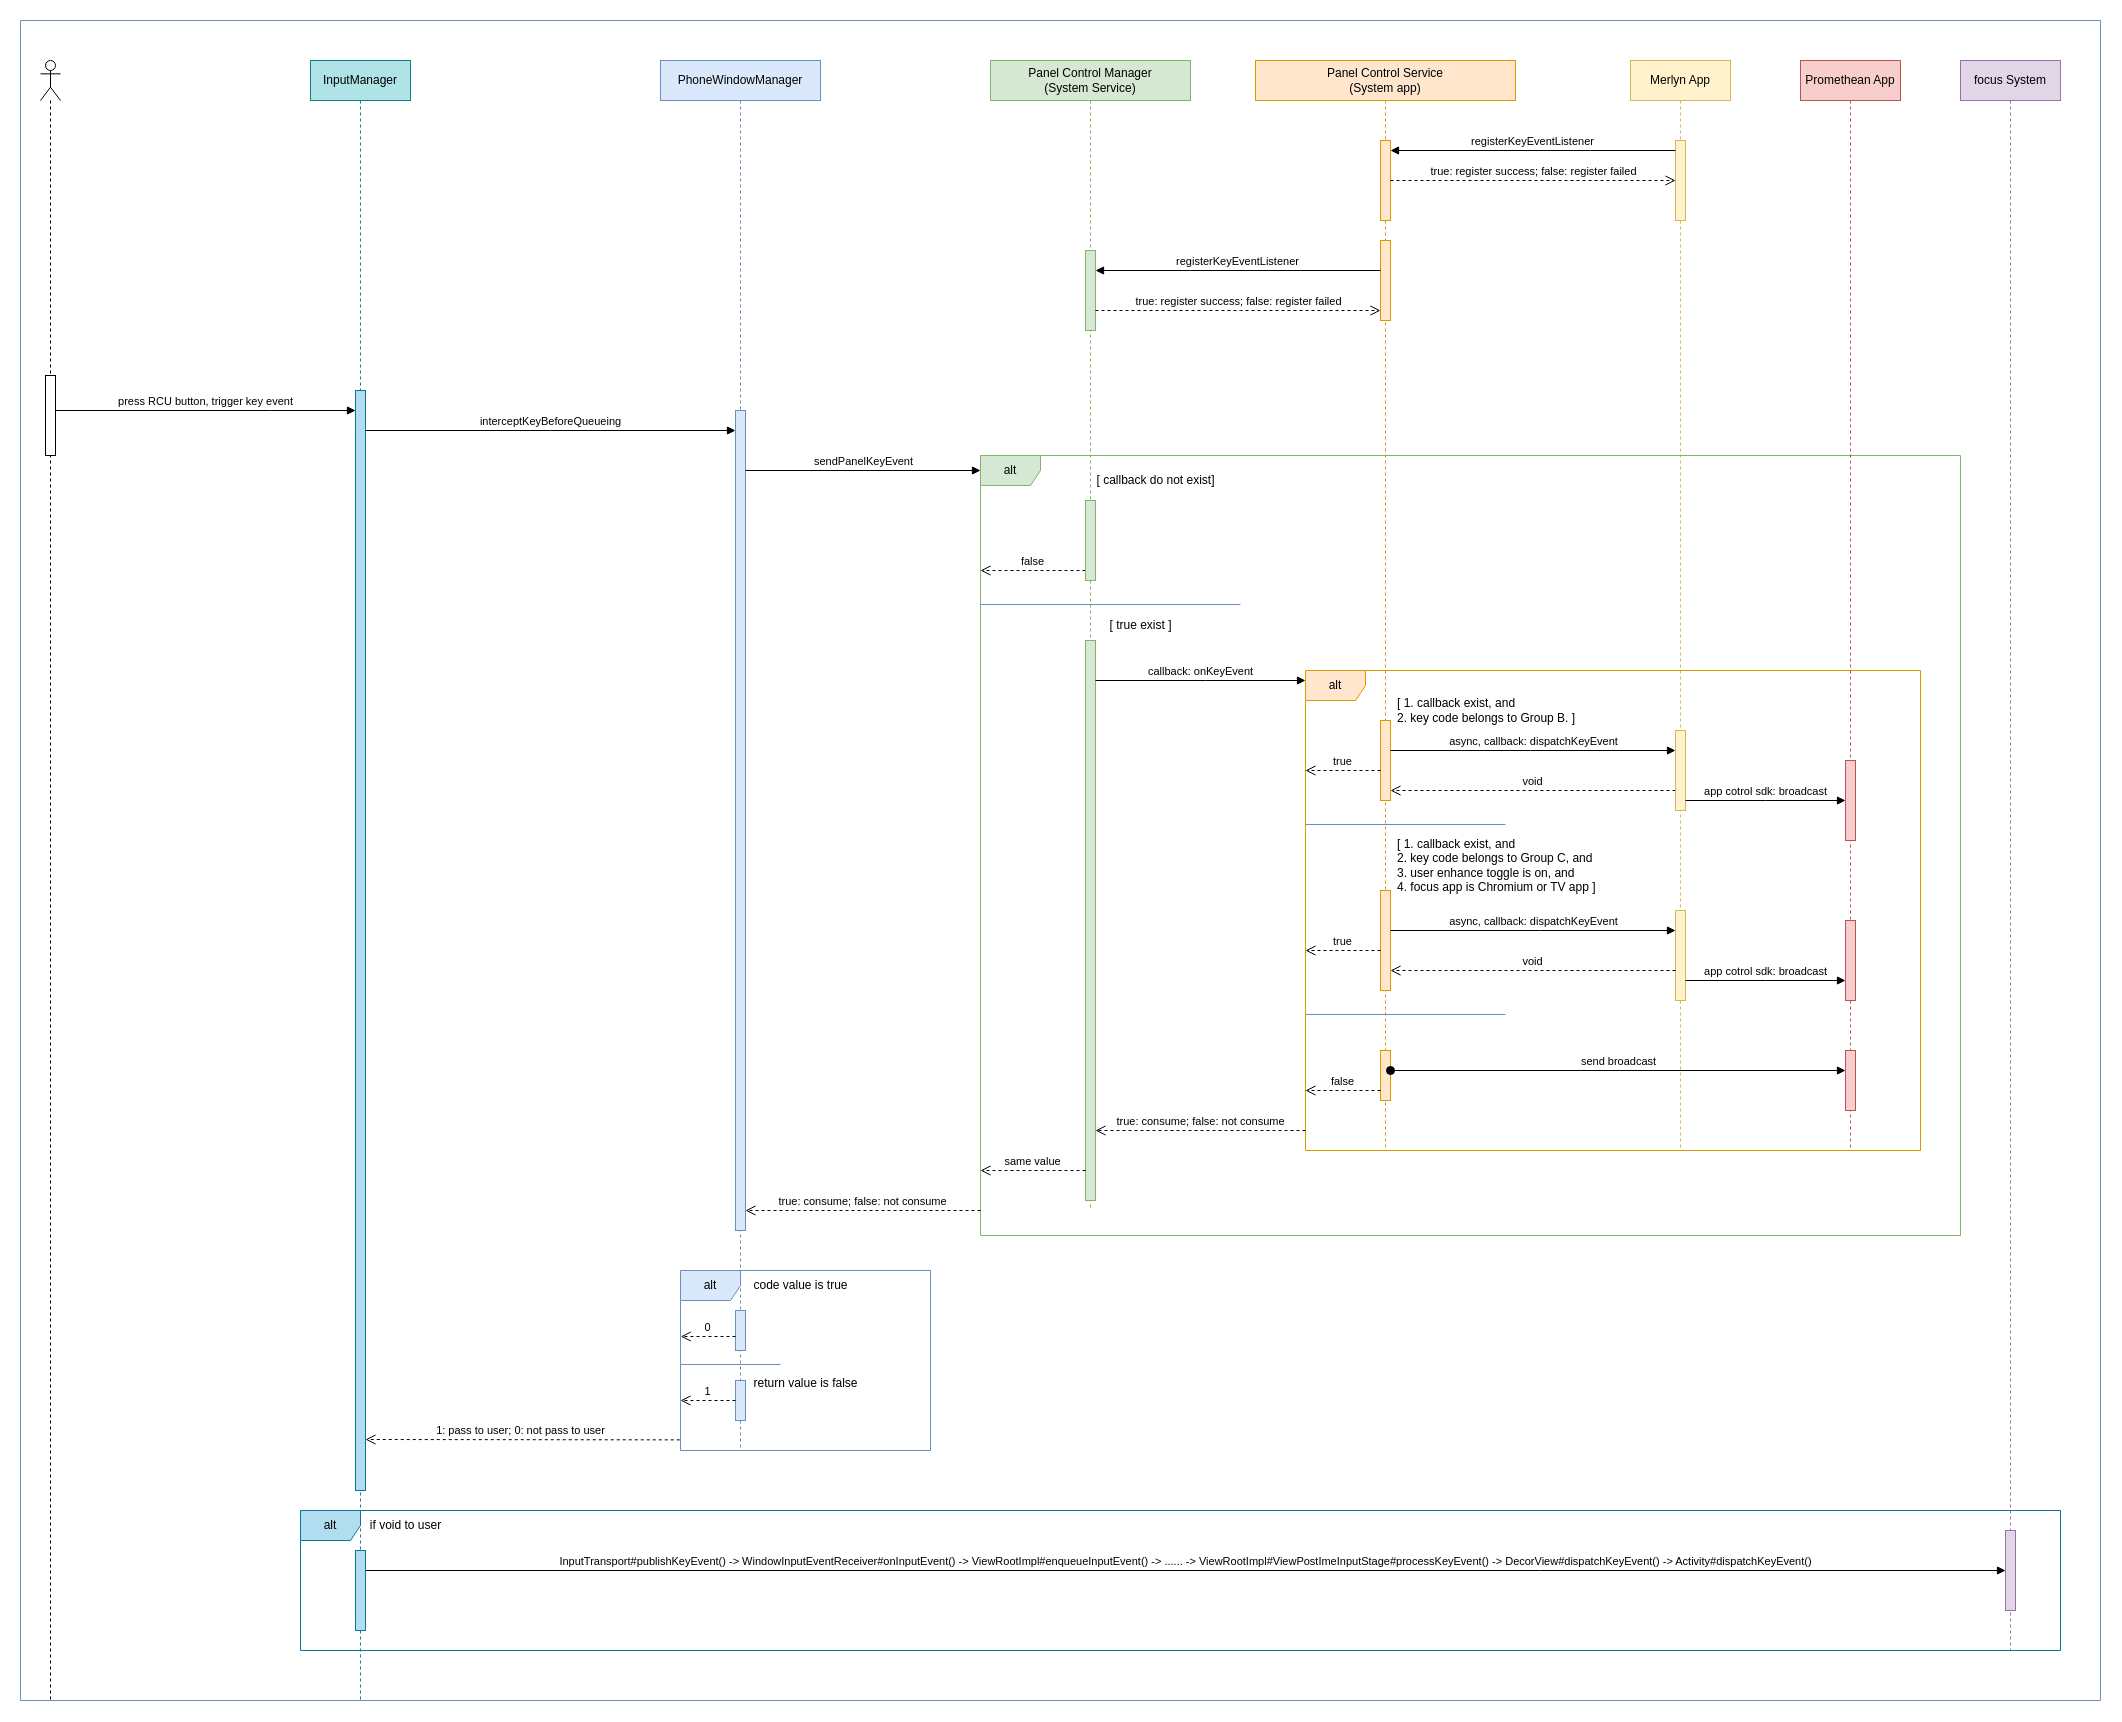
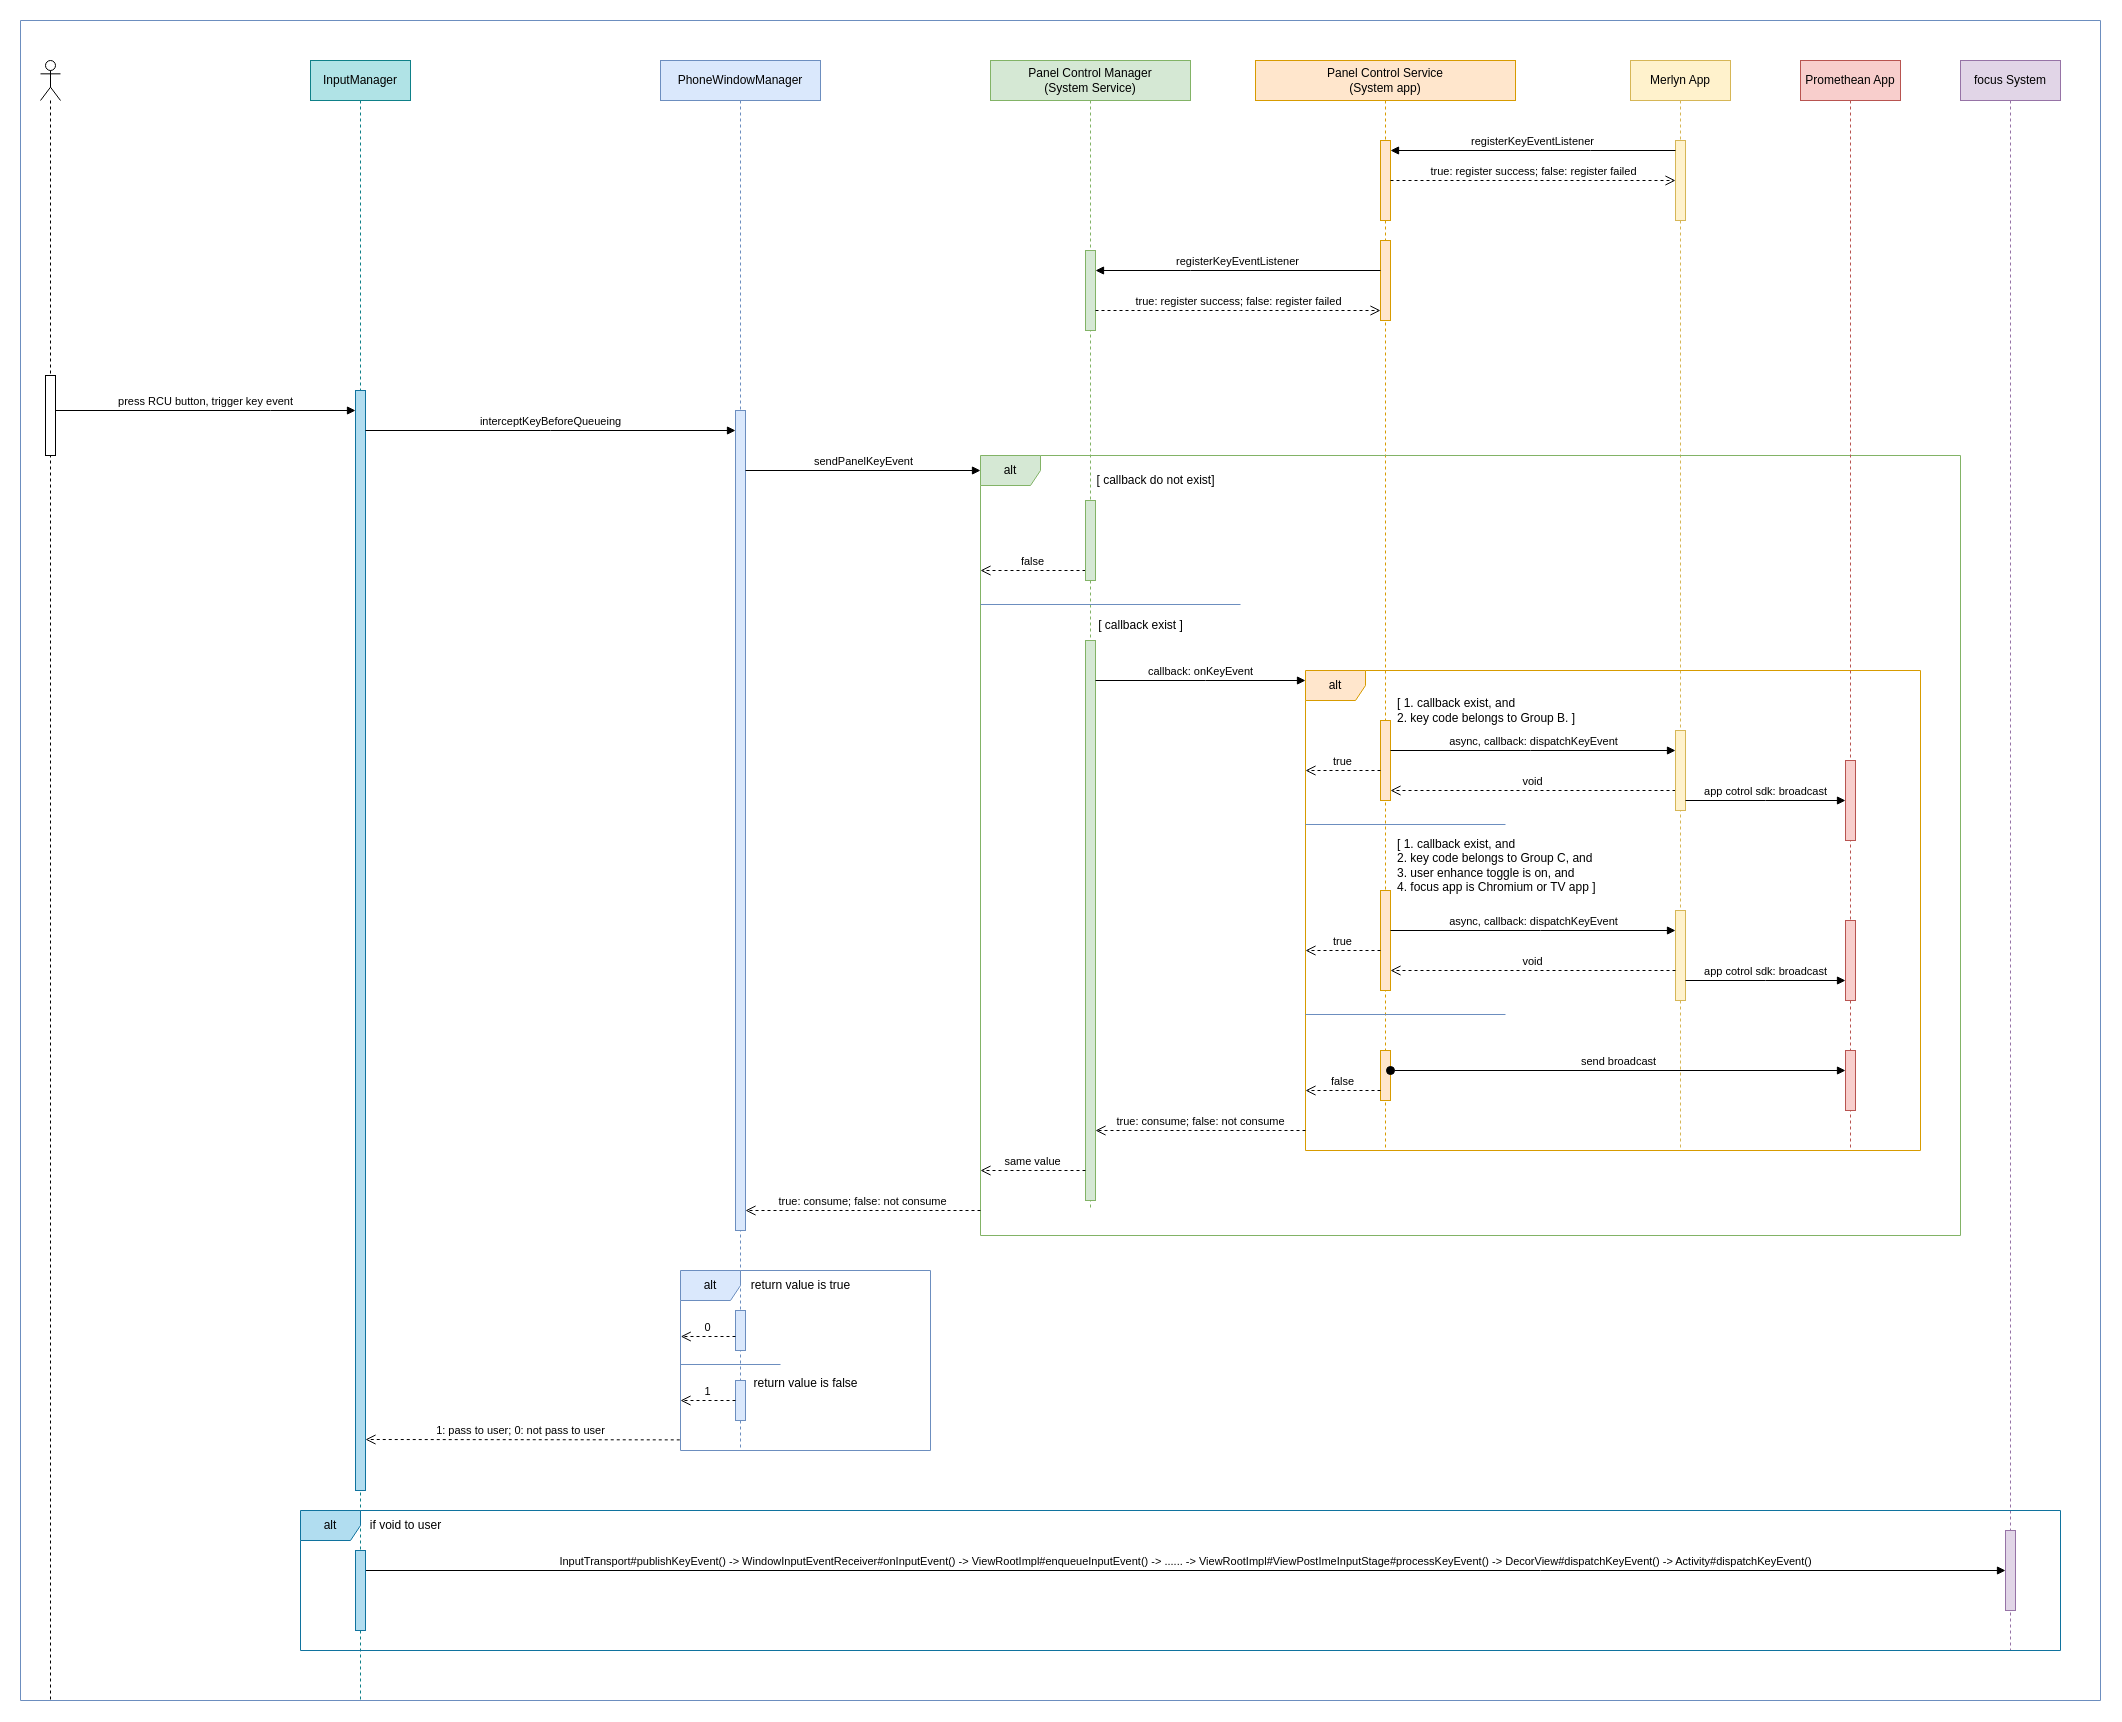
node "[ true exist ]": label "[ true exist ]" -> "[ callback exist ]"
node "code value is true": label "code value is true" -> "return value is true"
